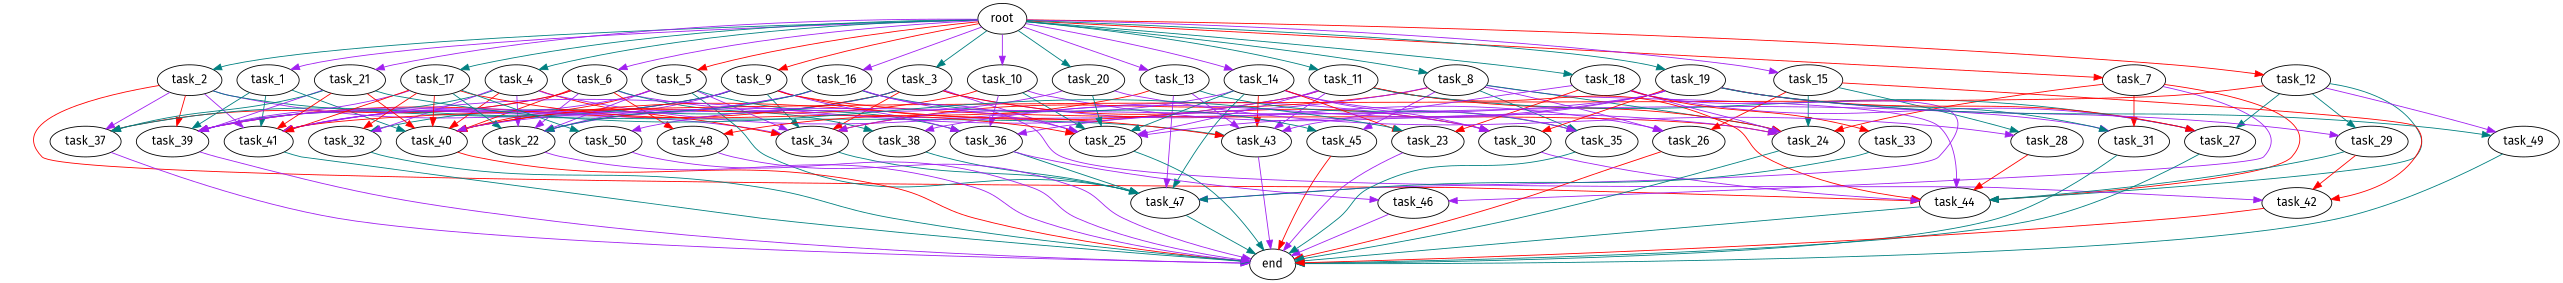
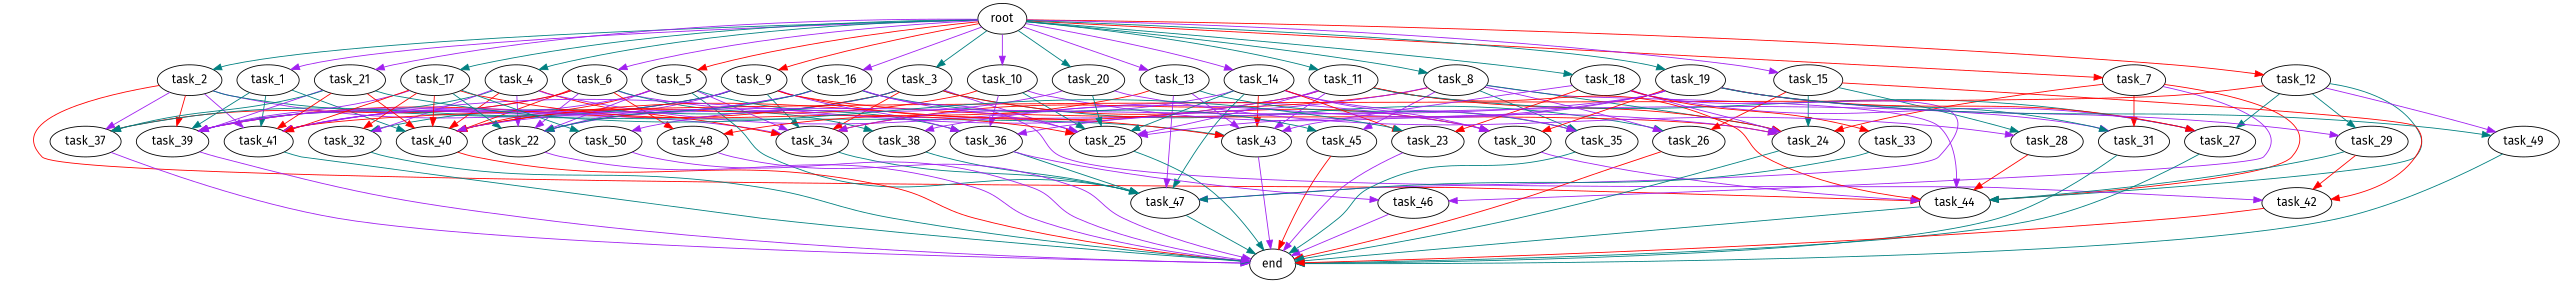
edge "task_3" -> "task_26": color purple -> teal
